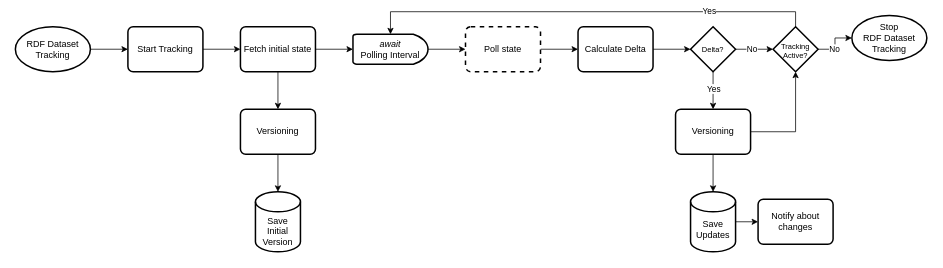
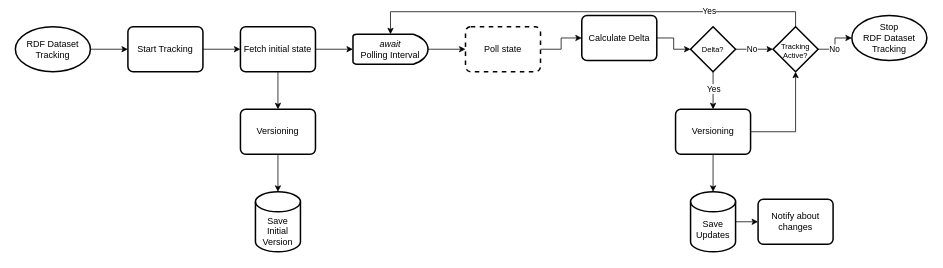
node "Calculate Delta": moved (615, 49) -> (619, 38)
